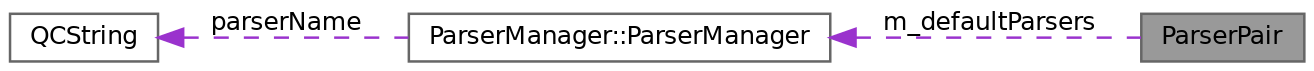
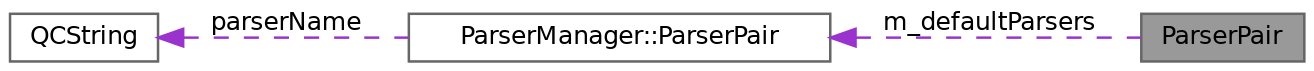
node "ParserManager::ParserManager": label "ParserManager::ParserManager" -> "ParserManager::ParserPair"
